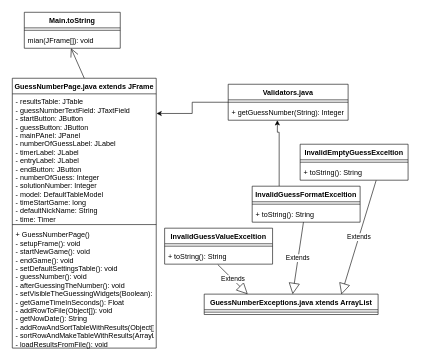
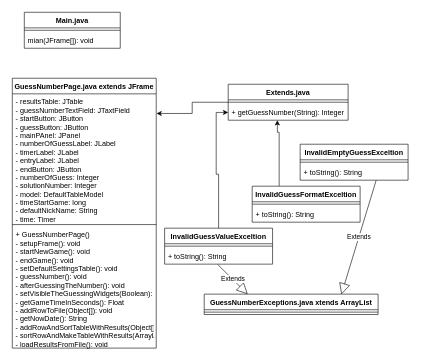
node "Main.toString": label "Main.toString" -> "Main.java"
edge "GuessNumberPage.java extends JFrame" -> "mian(JFrame[]): void": removed
node "Validators.java": label "Validators.java" -> "Extends.java"
edge "InvalidGuessValueExceltion" -> "+ getGuessNumber(String): Integer": added
edge "InvalidGuessFormatExceltion" -> "GuessNumberExceptions.java xtends ArrayList": removed, label "Extends"
